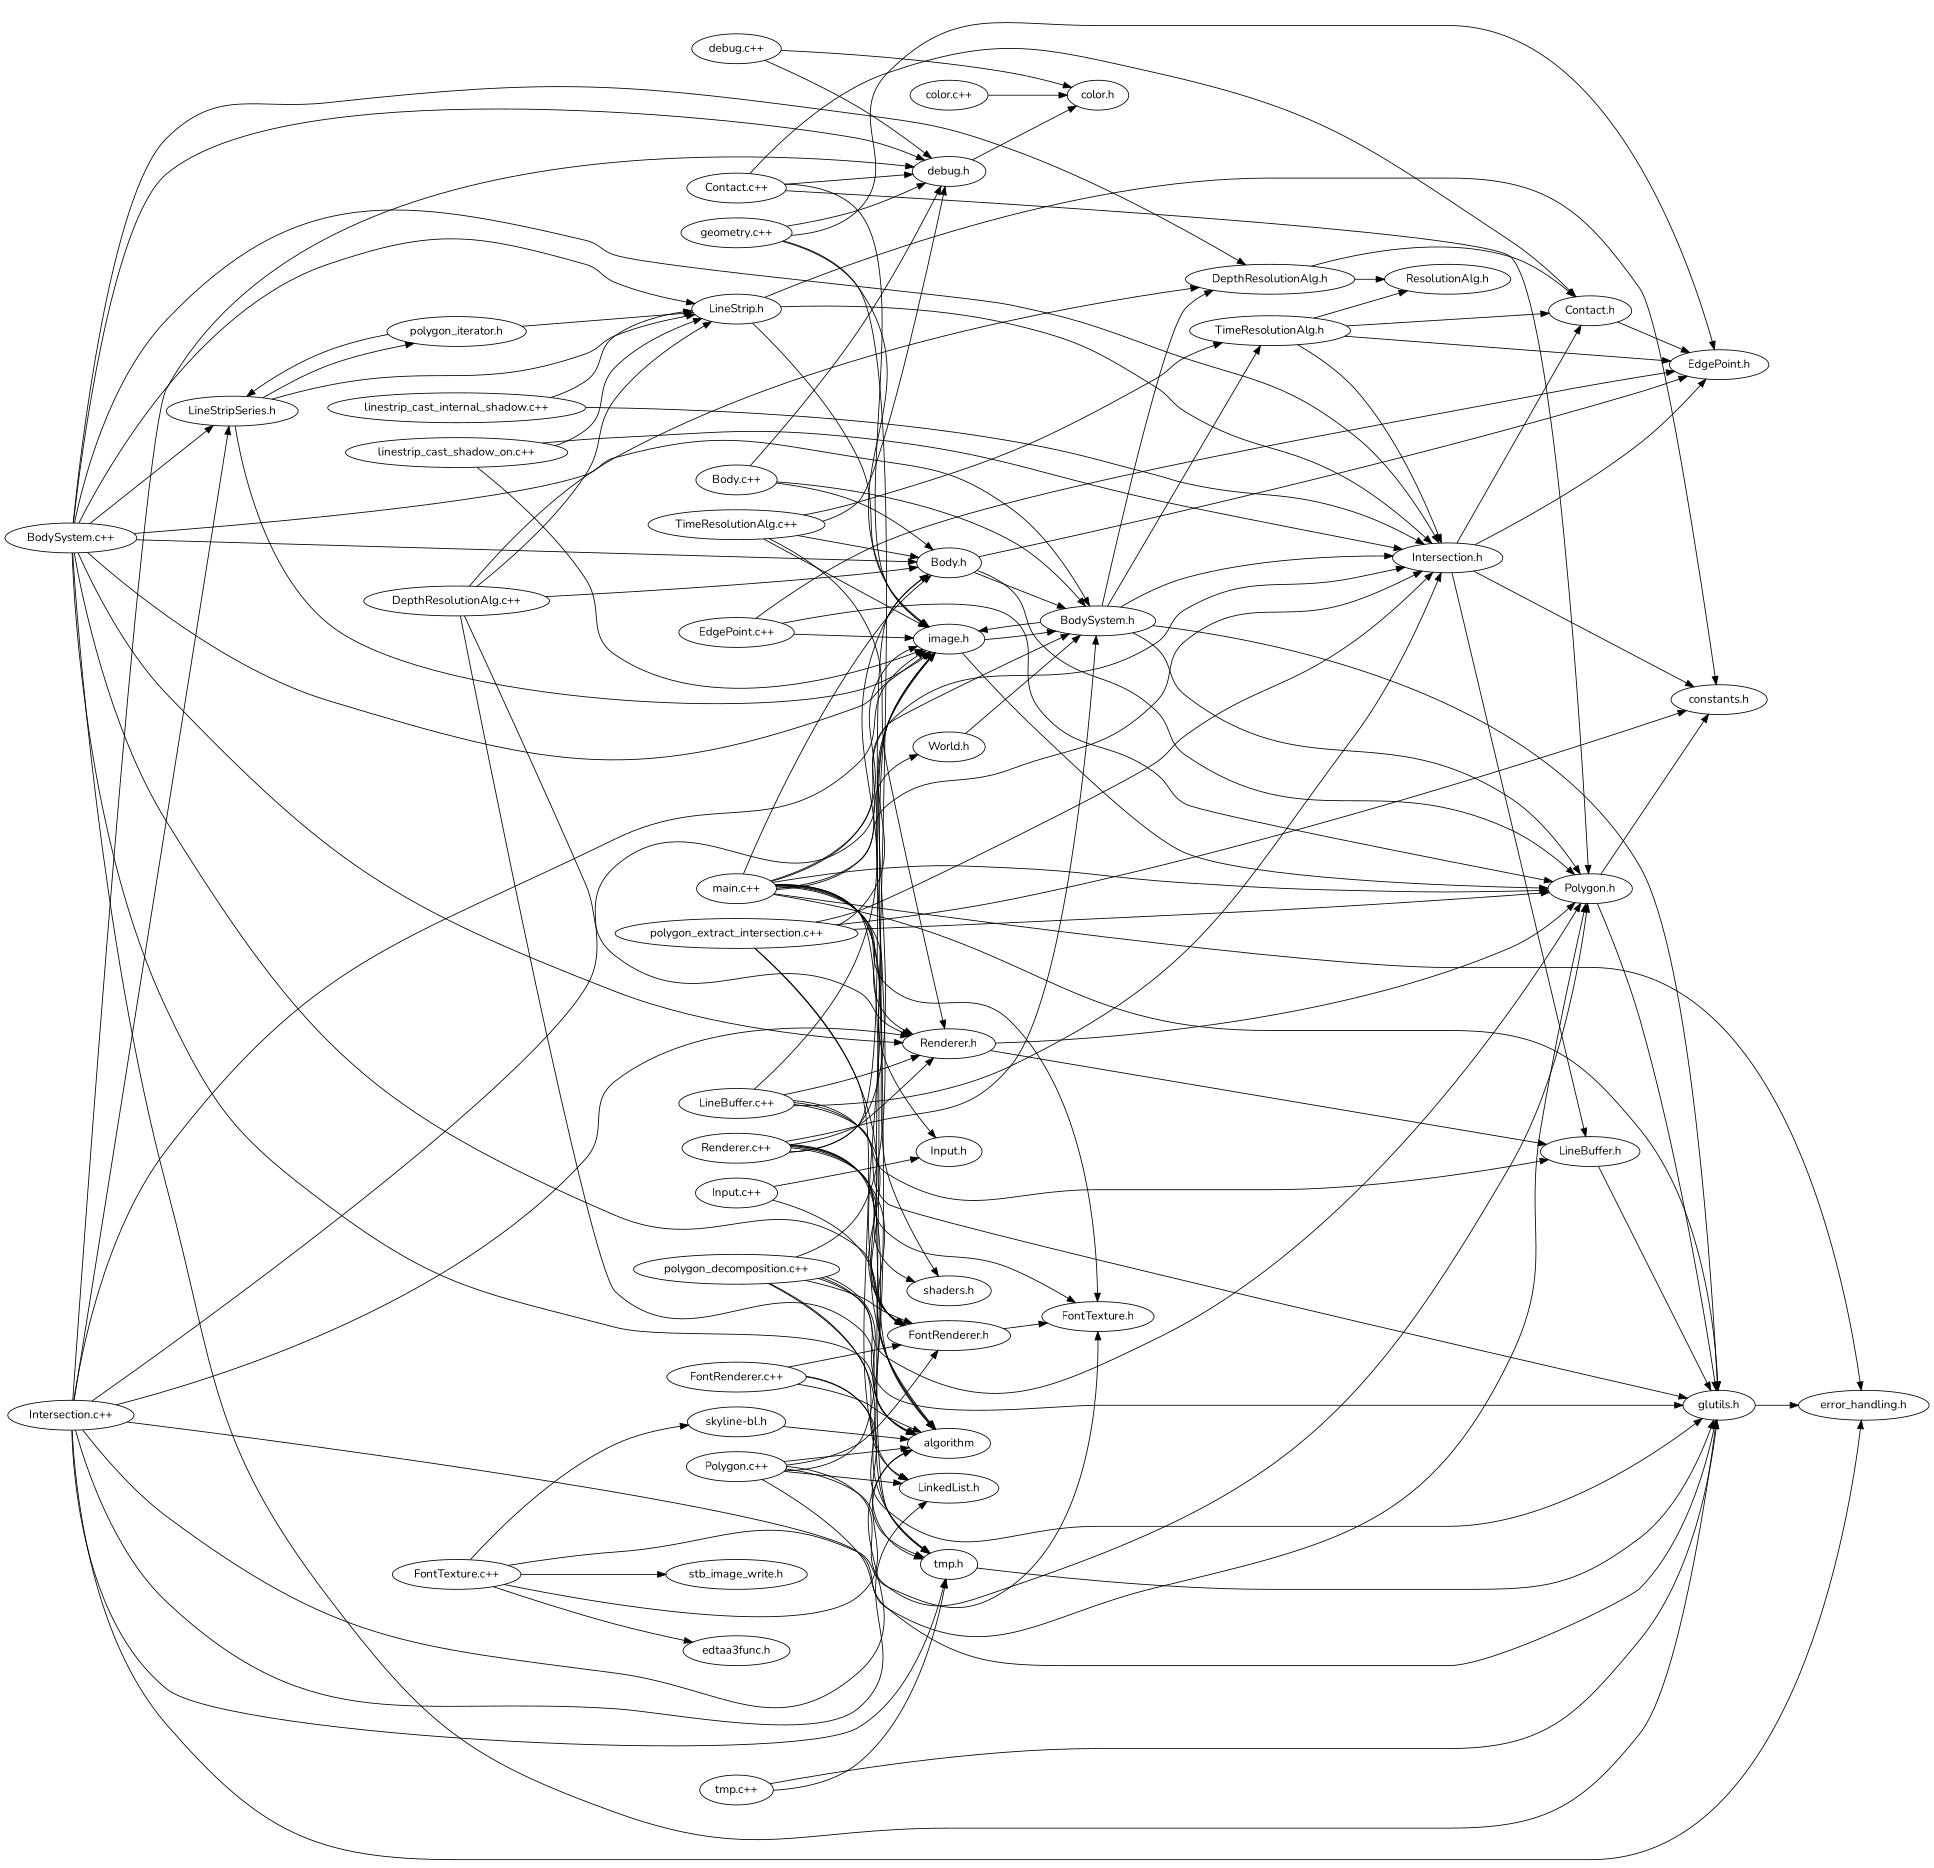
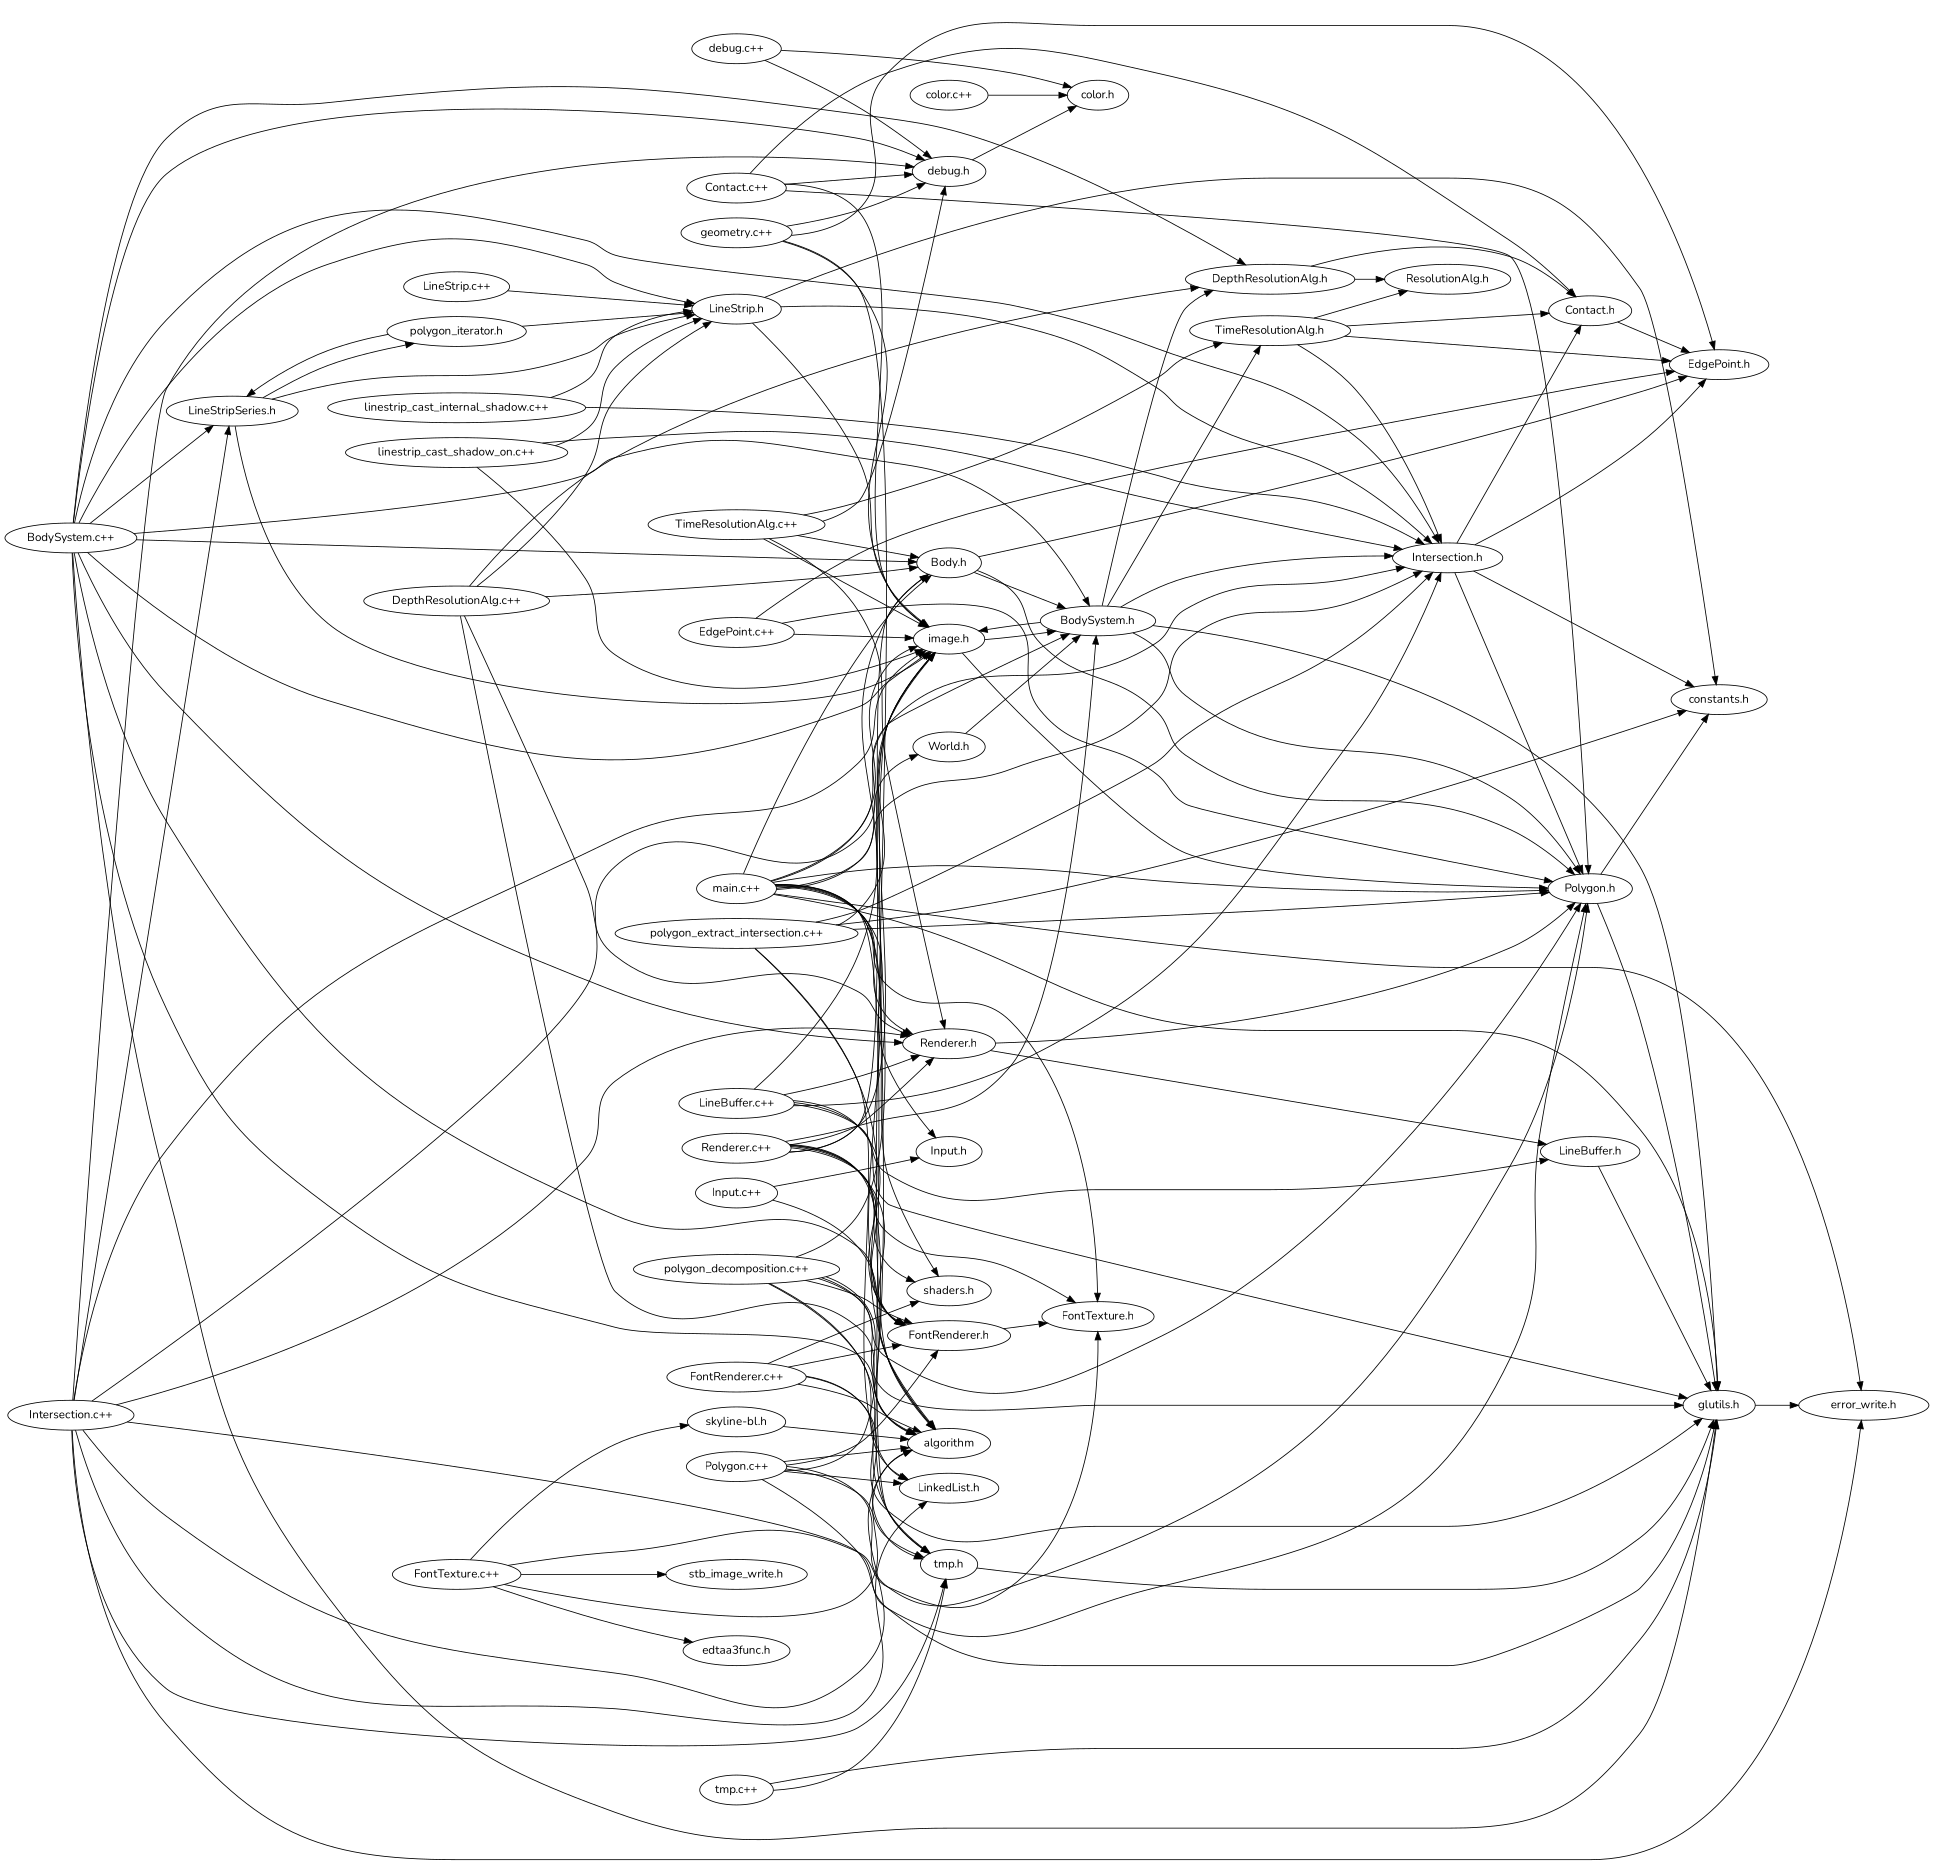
node "LineStrip.c++": added
node "Body.c++": removed
edge "Intersection.h" -> "LineBuffer.h": now "Intersection.h" -> "Polygon.h"
edge "FontRenderer.c++" -> "shaders.h": added
node "error_handling.h": label "error_handling.h" -> "error_write.h"
